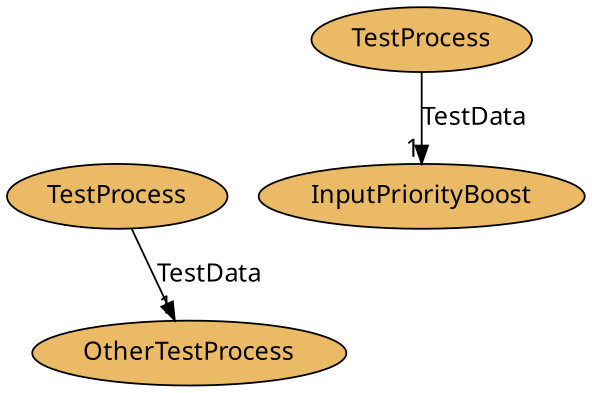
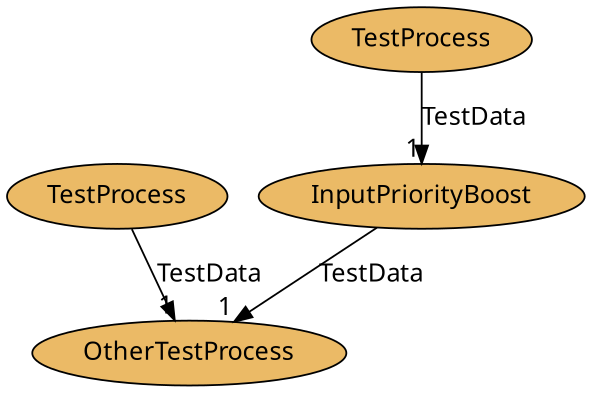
edge "InputPriorityBoost" -> "OtherTestProcess": added, label "TestData"
